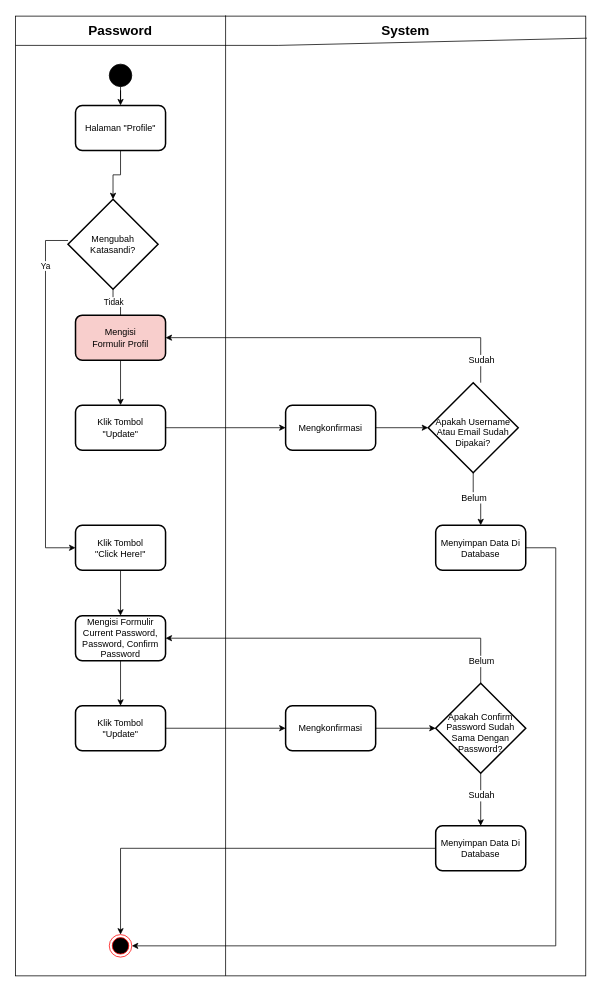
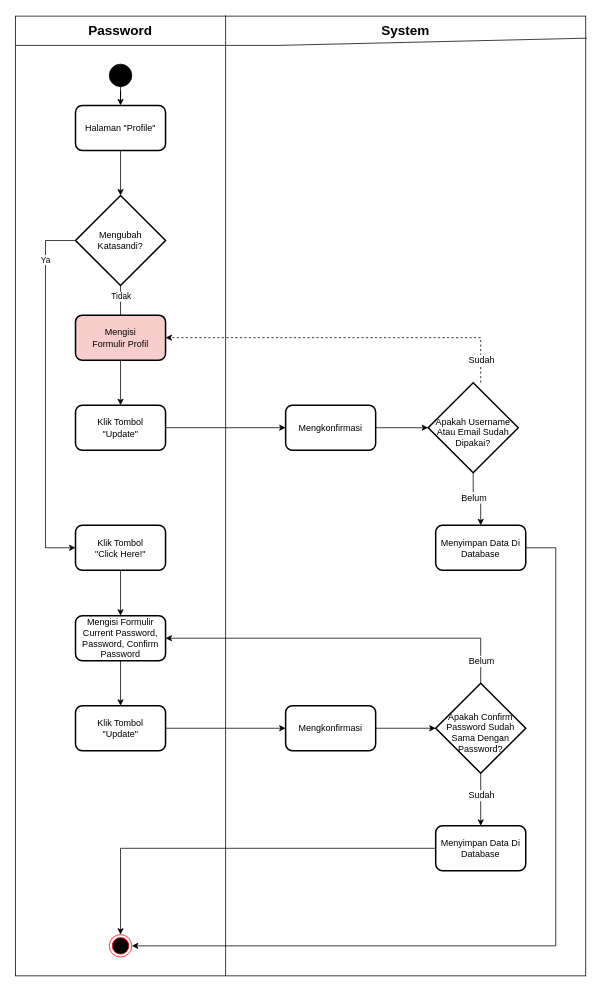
node "Mengubah Katasandi?": moved (113, 244) -> (120, 240)
edge "Apakah Username Atau Email Sudah Dipakai?" -> "Mengisi Formulir Profil": style solid -> dashed
